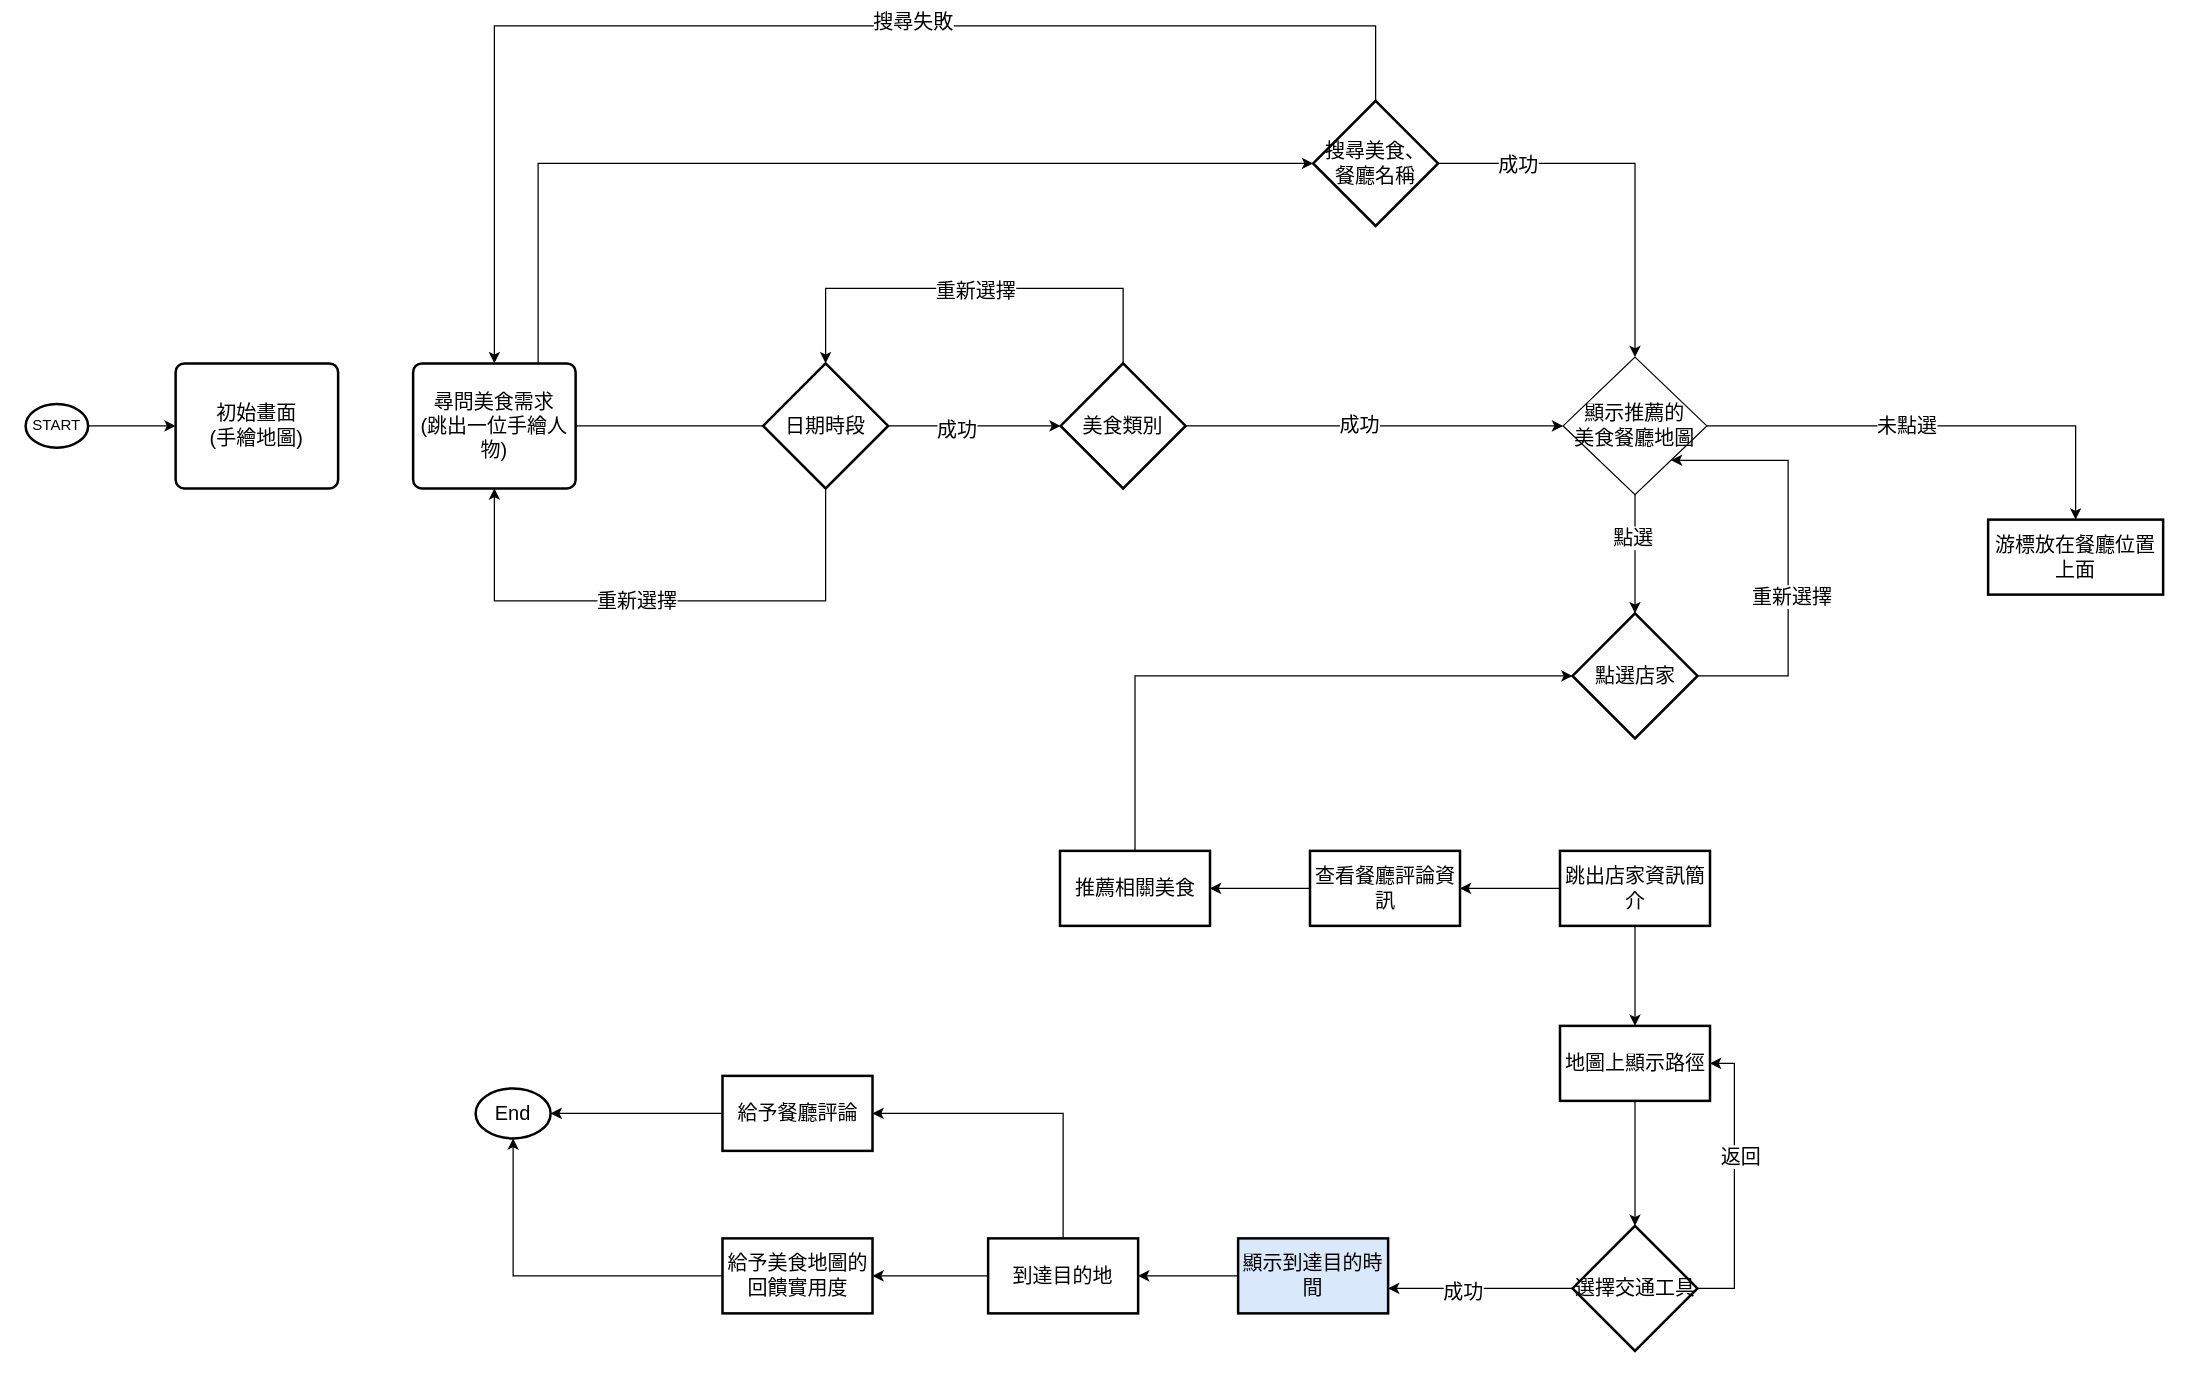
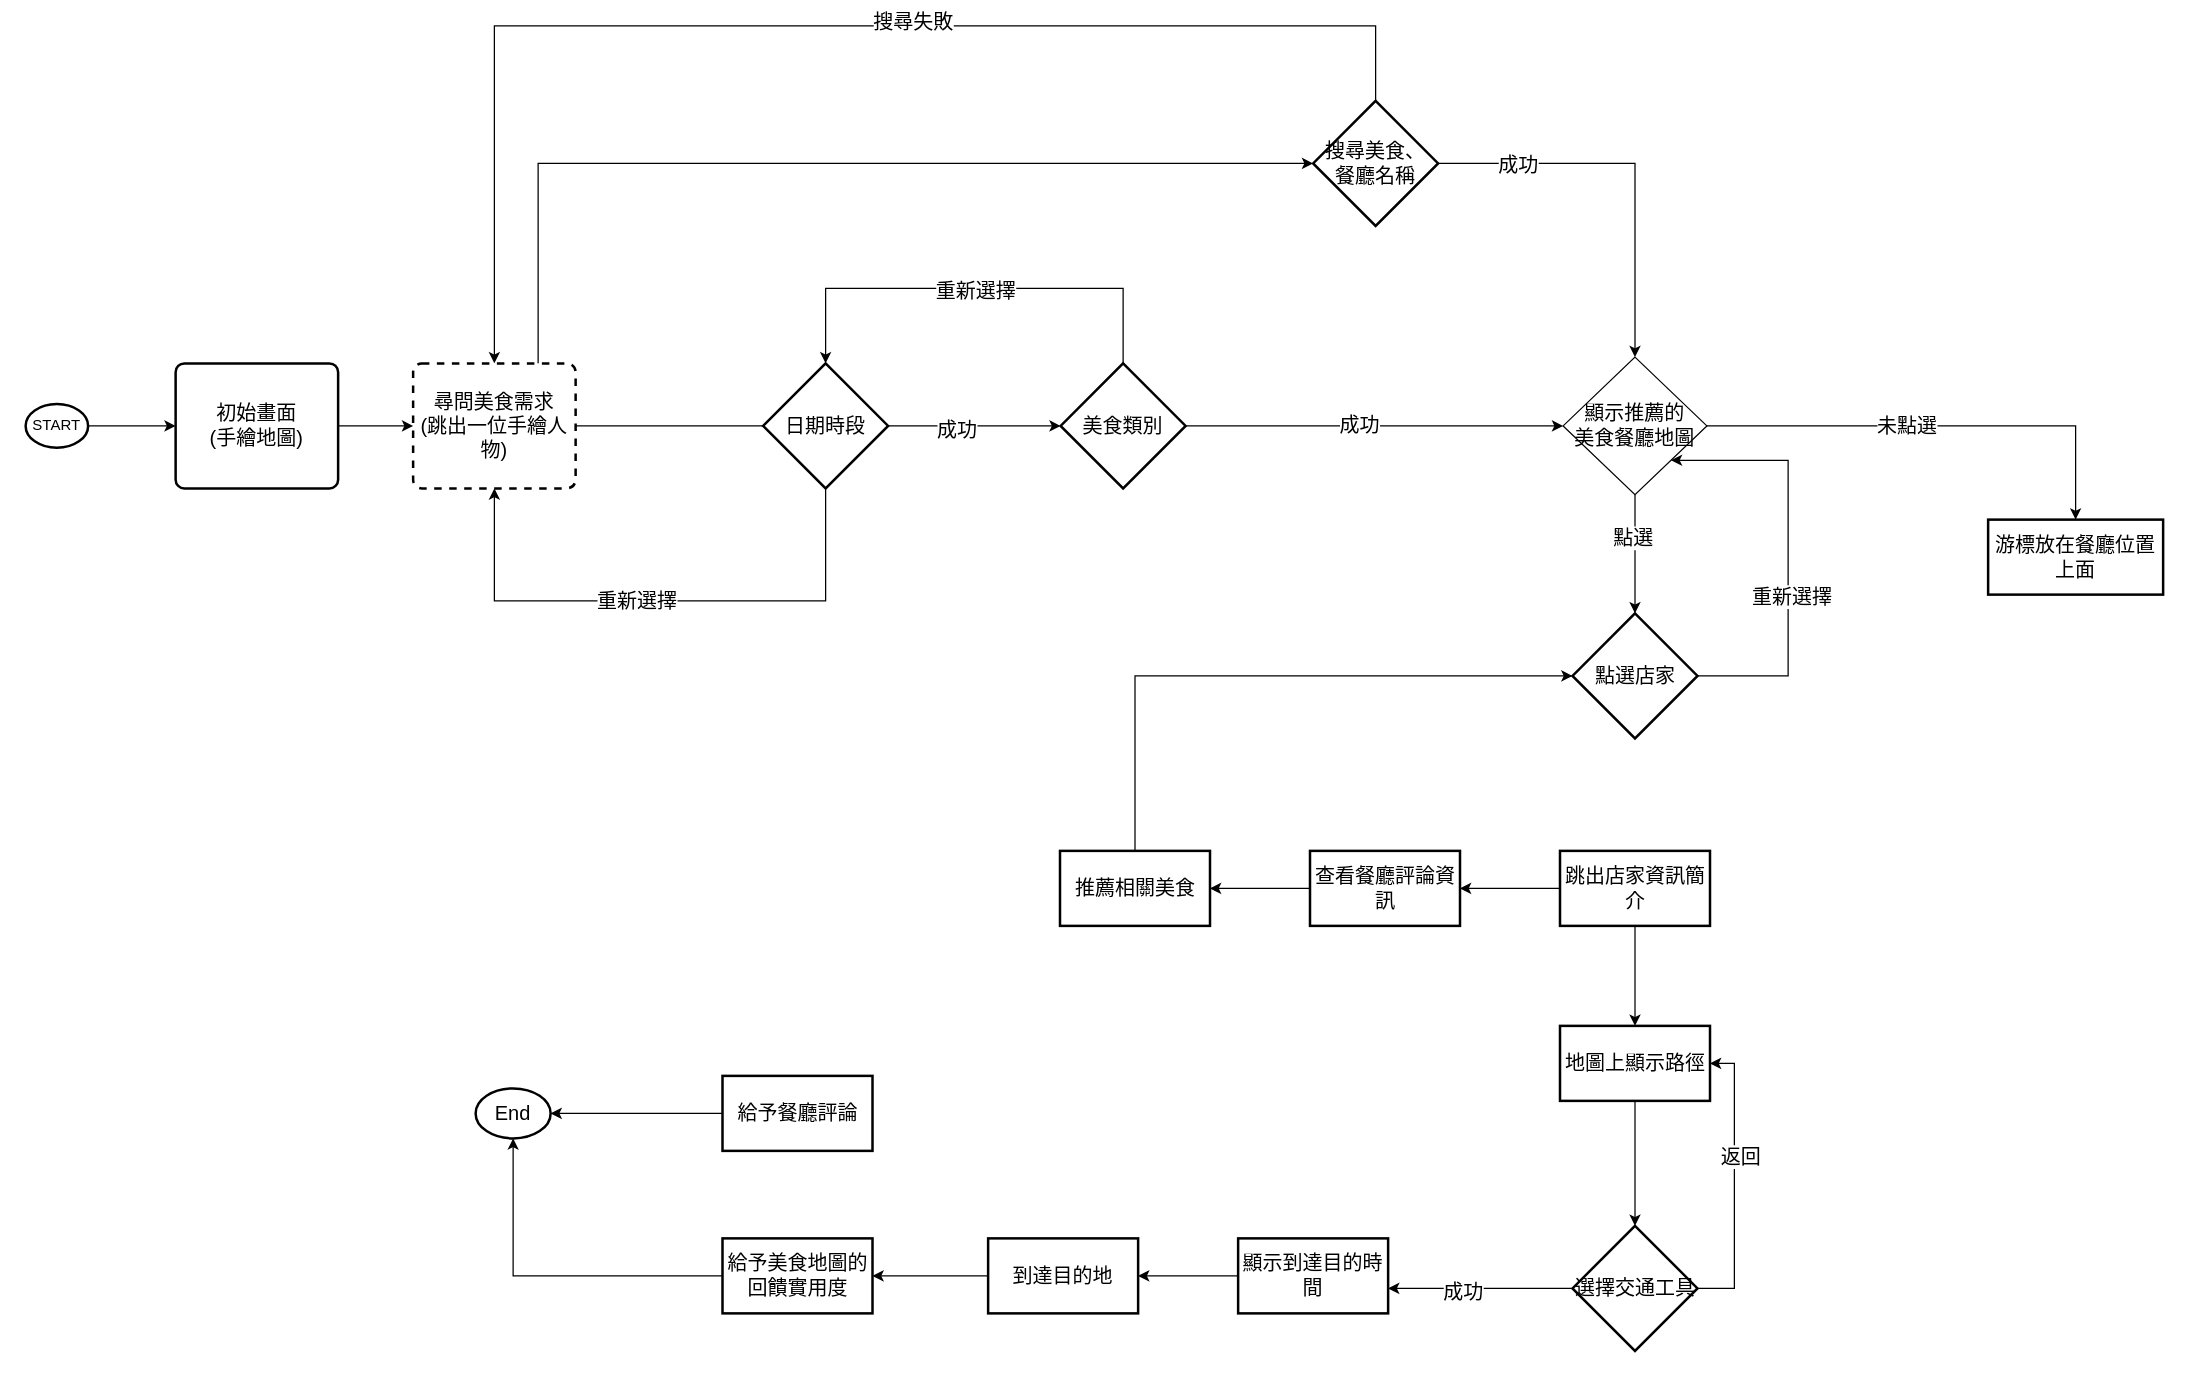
edge "初始畫面(手繪地圖)" -> "尋問美食需求(跳出一位手繪人物)": added
node "尋問美食需求(跳出一位手繪人物)": style solid -> dashed
edge "到達目的地" -> "給予餐廳評論": removed
node "顯示到達目的時間": fillcolor #dae8fc -> #ffffff
